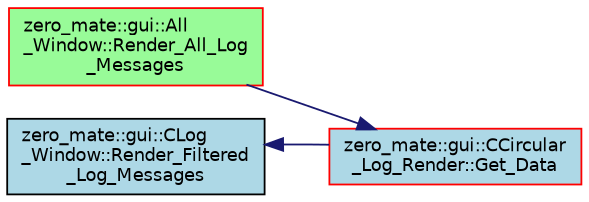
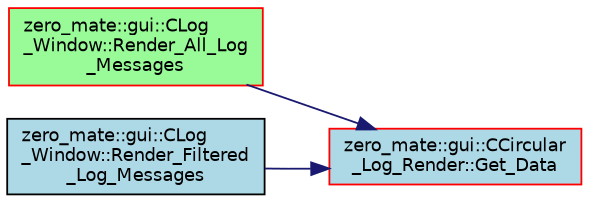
node "zero_mate::gui::All _Window::Render_All_Log _Messages": label "zero_mate::gui::All _Window::Render_All_Log _Messages" -> "zero_mate::gui::CLog _Window::Render_All_Log _Messages"
edge "zero_mate::gui::CCircular _Log_Render::Get_Data" -> "zero_mate::gui::CLog _Window::Render_Filtered _Log_Messages": reversed
